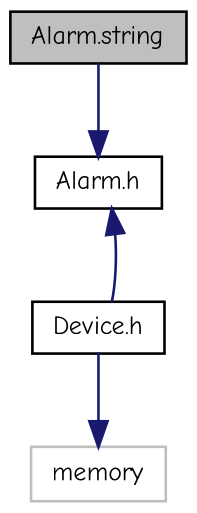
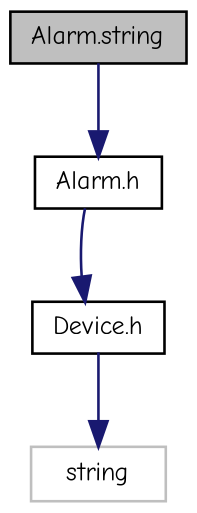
edge "Device.h" -> "Alarm.h": reversed
node "memory": label "memory" -> "string"
